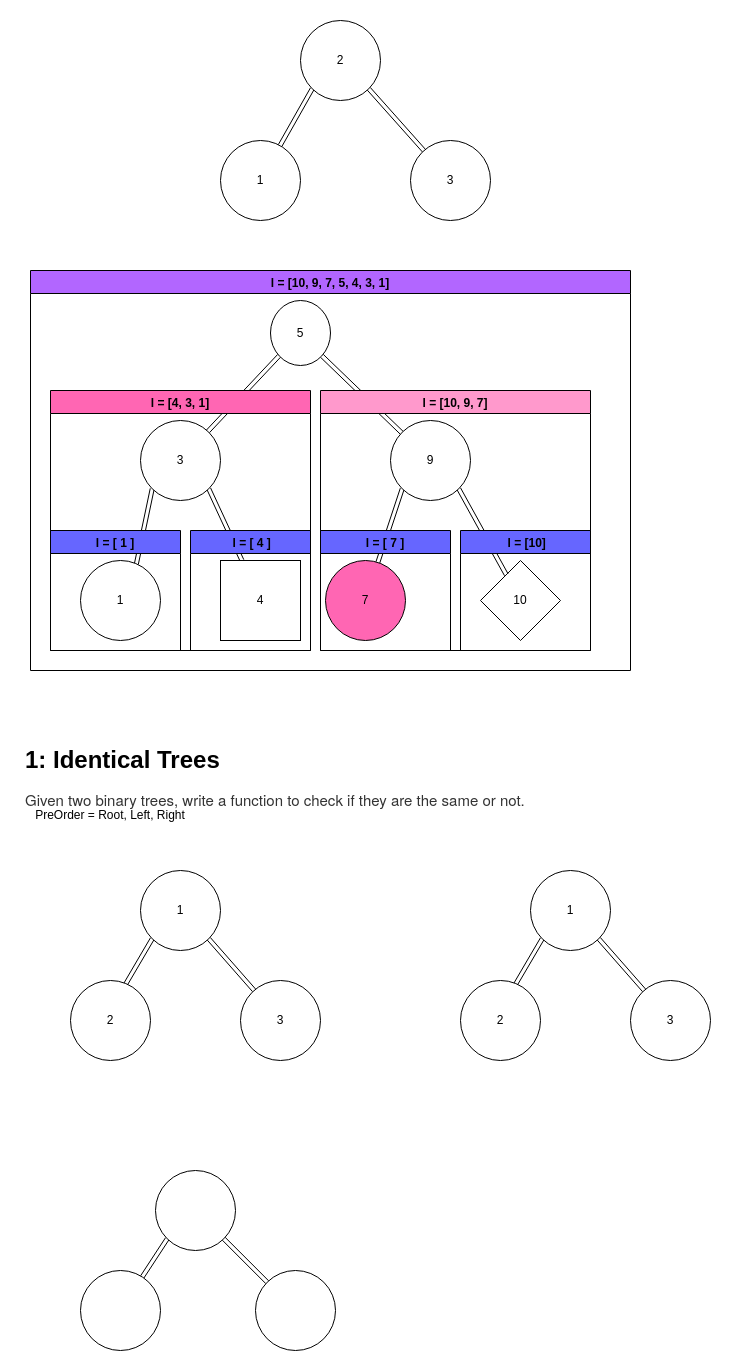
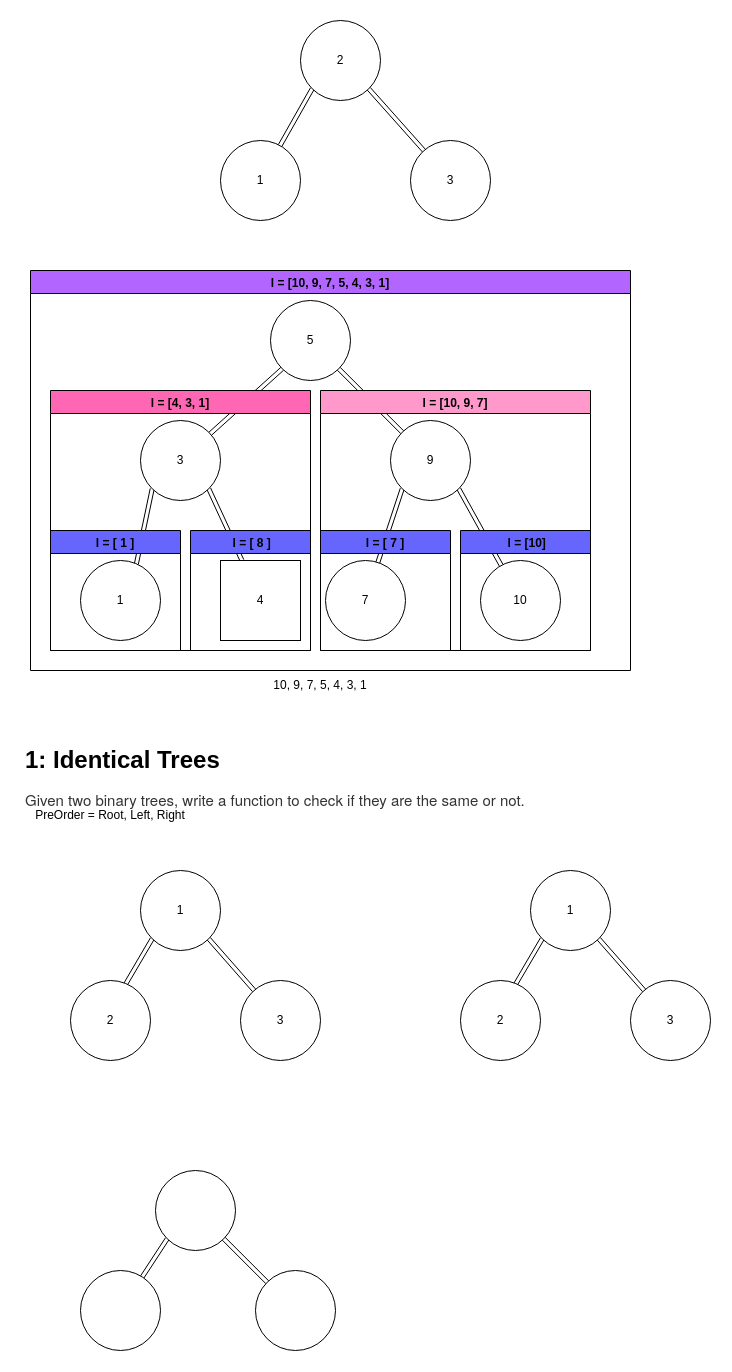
node "5": size 60x65 -> 80x80
node "l = [ 4 ]": label "l = [ 4 ]" -> "l = [ 8 ]"
node "7": fillcolor #ff66b3 -> #ffffff
node "10": shape diamond -> ellipse
node "10, 9, 7, 5, 4, 3, 1": added
